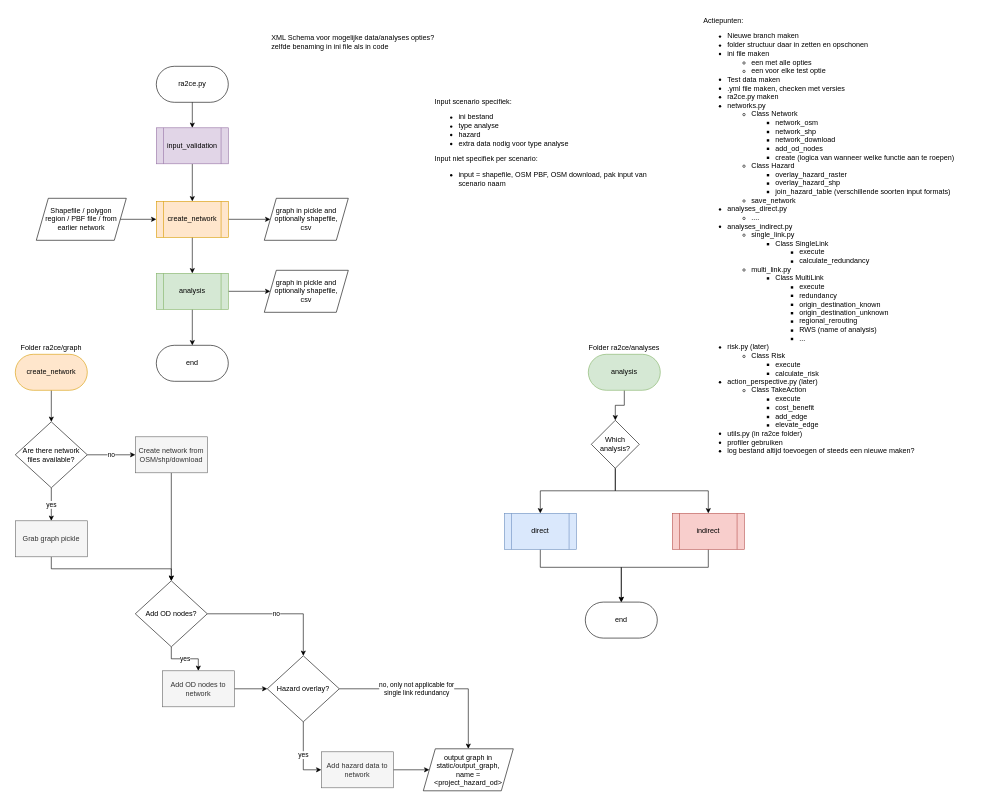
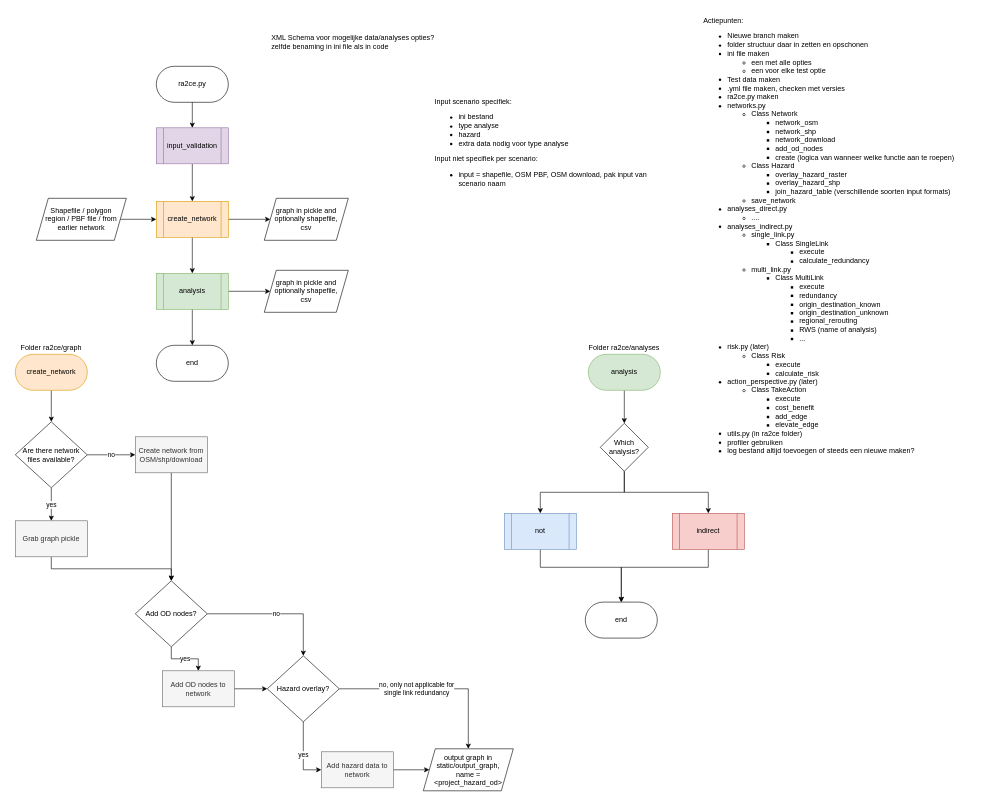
node "Which analysis?": moved (615, 444) -> (624, 447)
node "direct": label "direct" -> "not"
